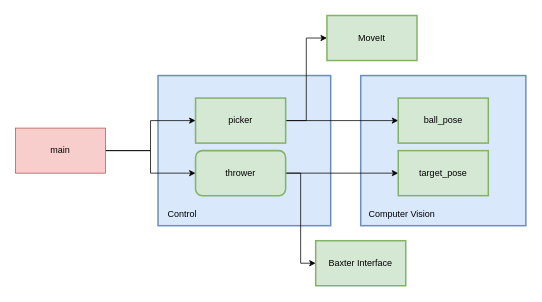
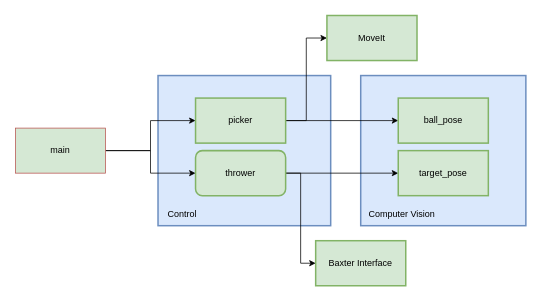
node "main": fillcolor #f8cecc -> #d5e8d4
